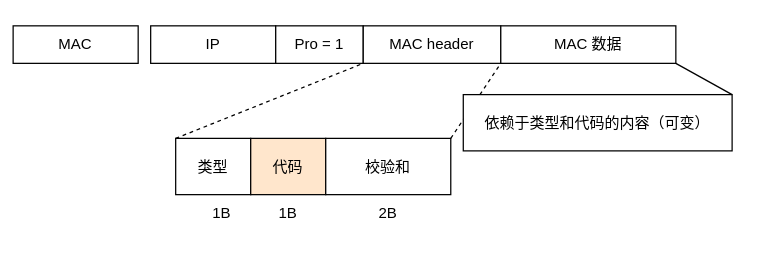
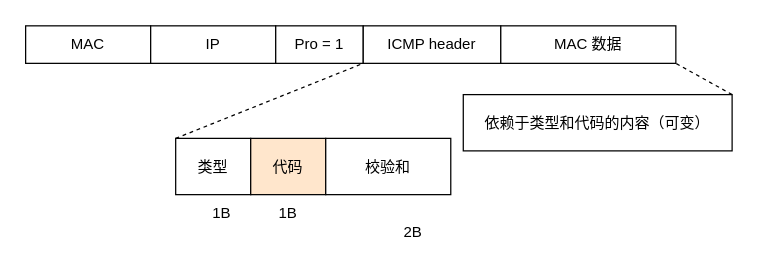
node "MAC": moved (76, 44) -> (88, 44)
node "MAC header": label "MAC header" -> "ICMP header"
edge "MAC 数据" -- "依赖于类型和代码的内容（可变）": style solid -> dashed
edge "MAC 数据" -- "校验和": removed
node "2B": moved (388, 213) -> (413, 232)
